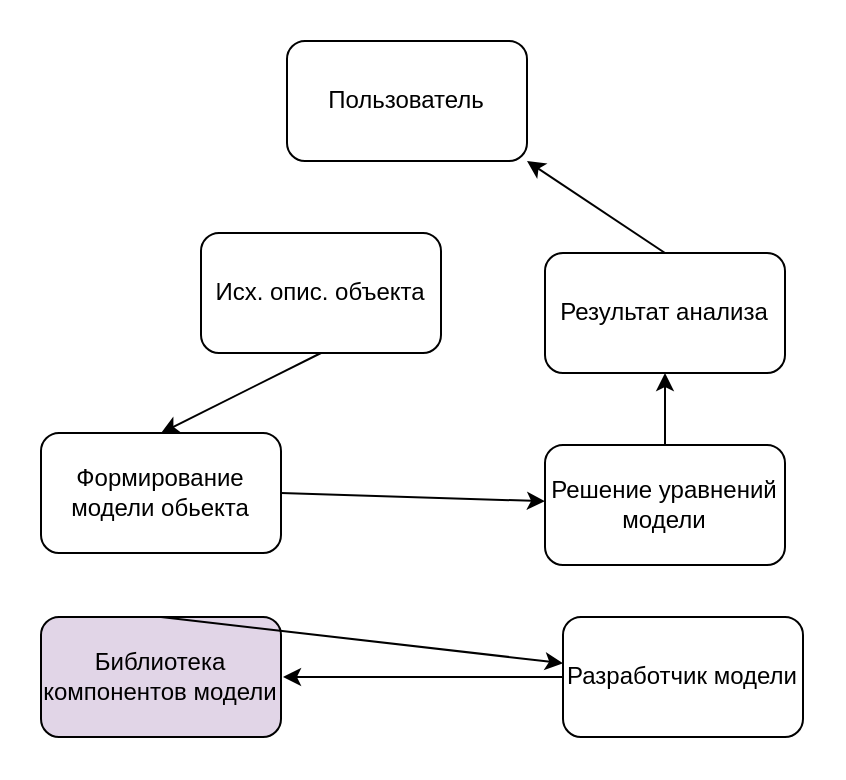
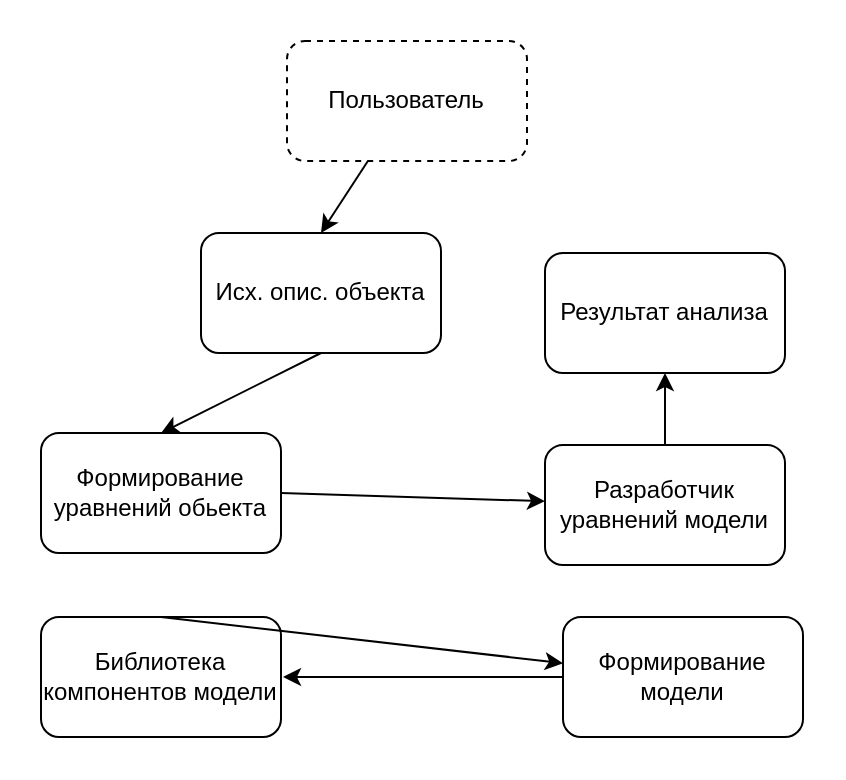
node "Пользователь": style solid -> dashed
edge "Пользователь" -> "Исх. опис. объекта": added
edge "Результат анализа" -> "Пользователь": removed
node "Формирование модели обьекта": label "Формирование модели обьекта" -> "Формирование уравнений обьекта"
node "Решение уравнений модели": label "Решение уравнений модели" -> "Разработчик уравнений модели"
node "Библиотека компонентов модели": fillcolor #e1d5e7 -> #ffffff
node "Разработчик модели": label "Разработчик модели" -> "Формирование модели"
